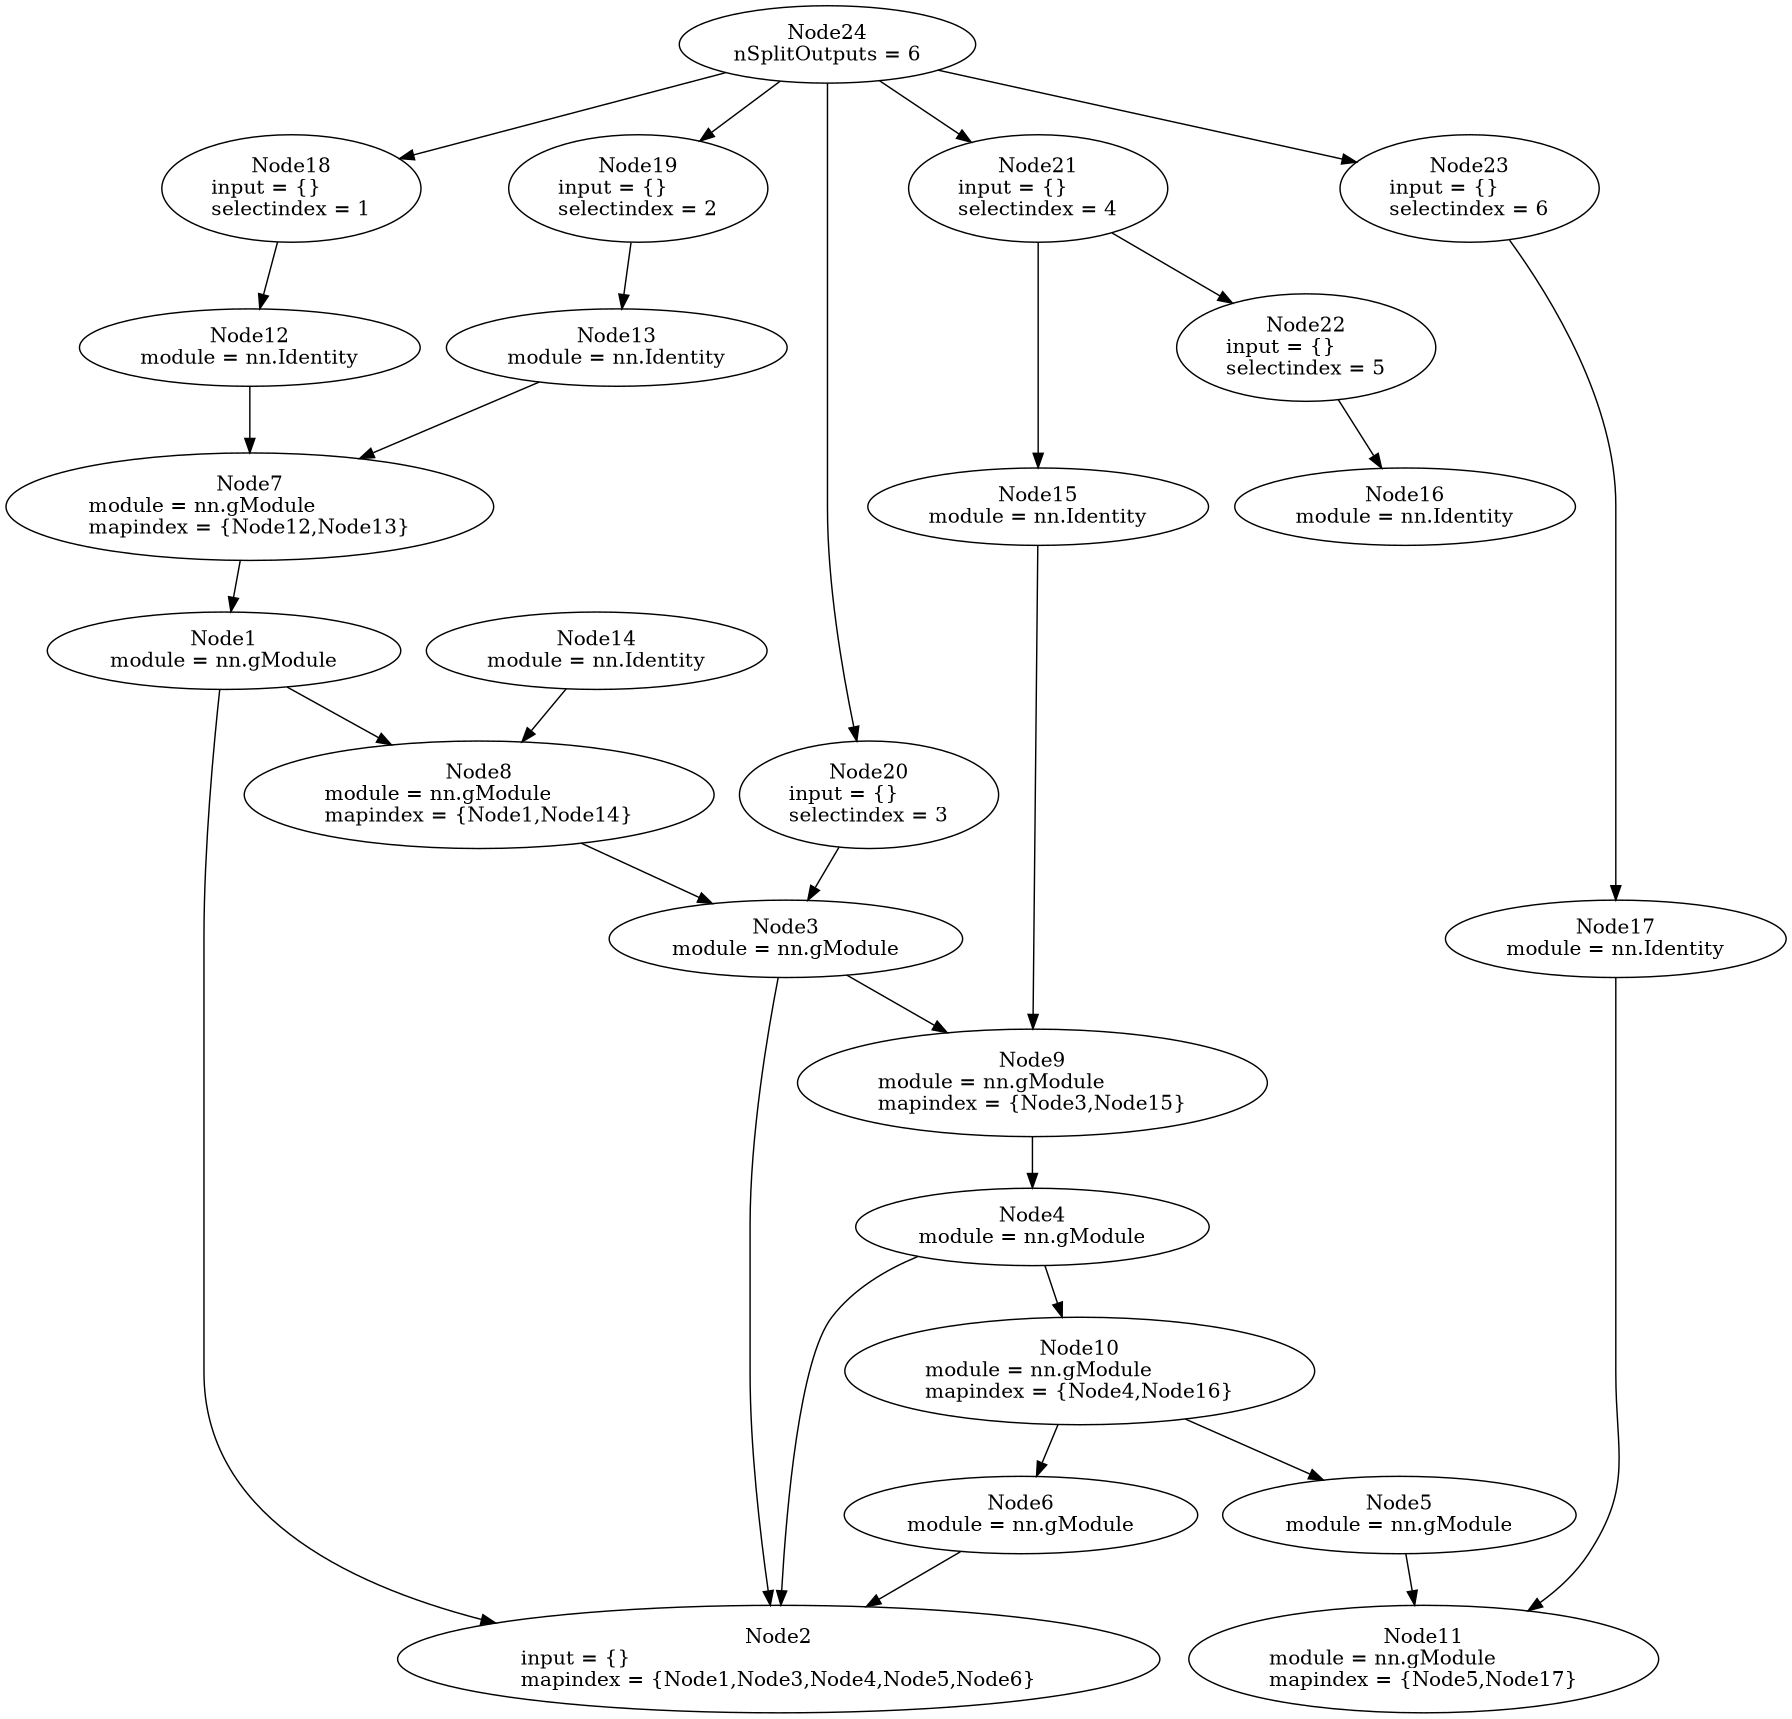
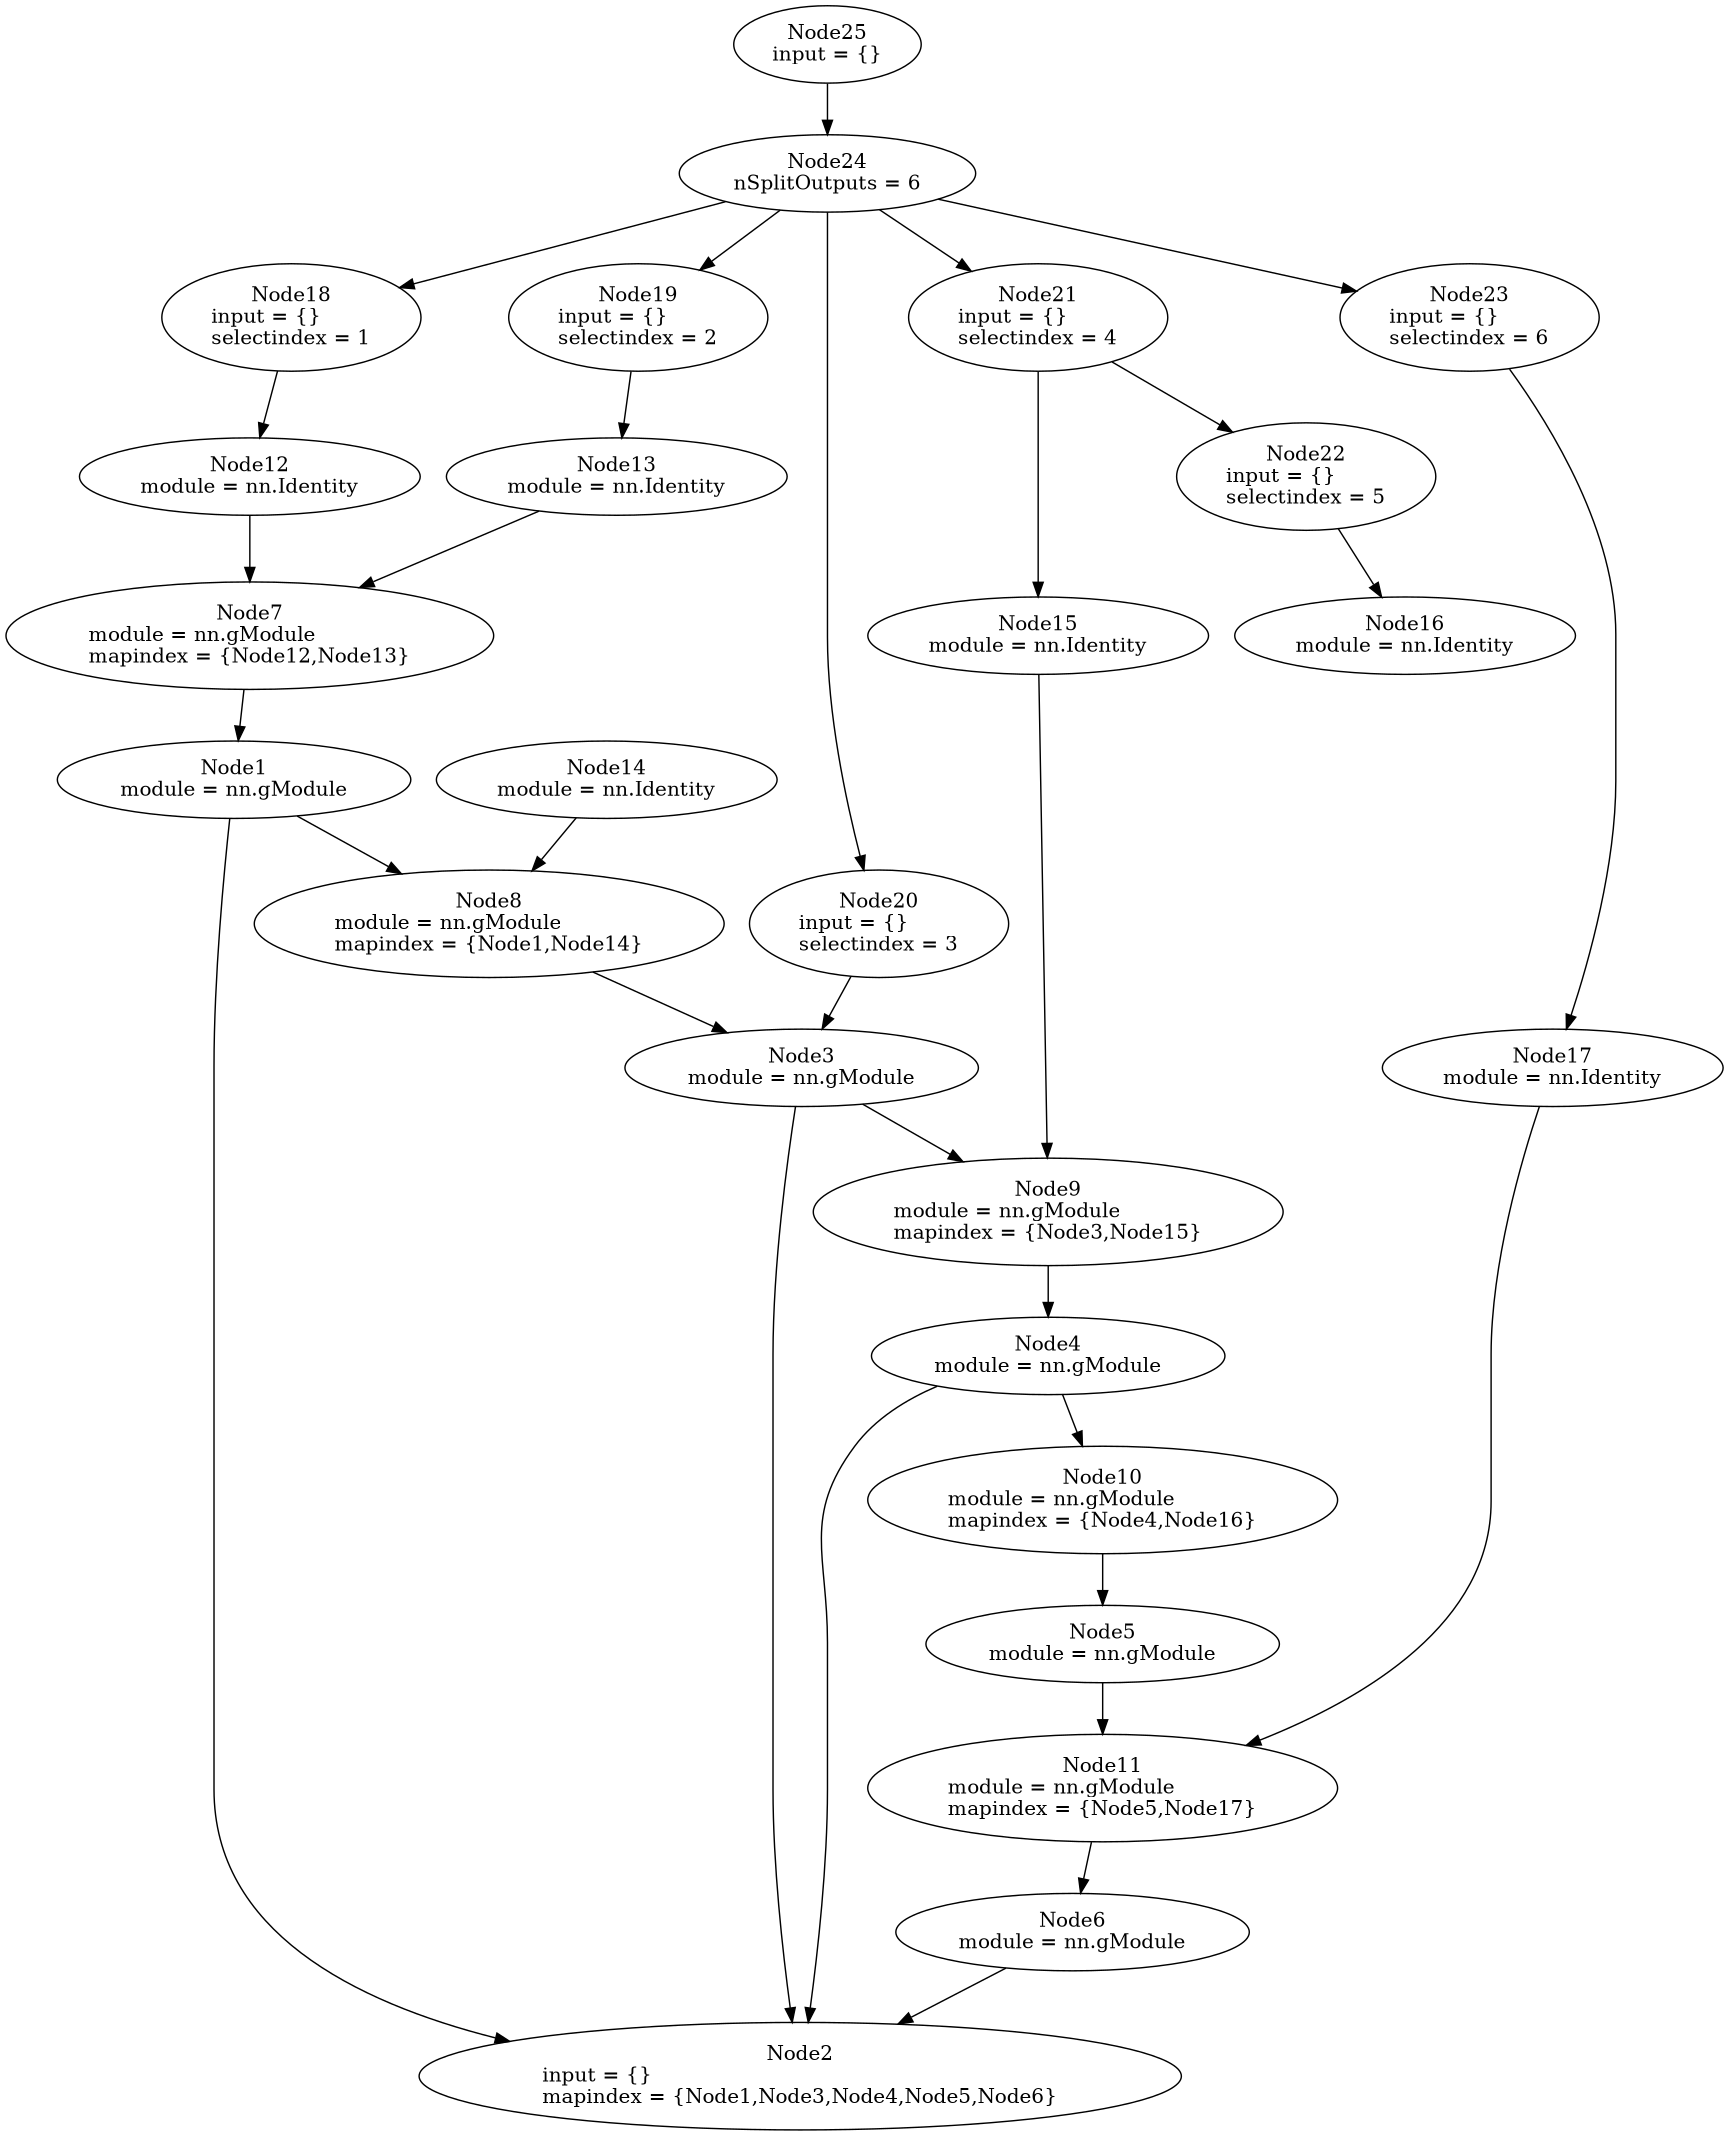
node "Node25 input = {}": added
edge "Node10 module = nn.gModule mapindex = {Node4,Node16}" -> "Node6 module = nn.gModule": now "Node11 module = nn.gModule mapindex = {Node5,Node17}" -> "Node6 module = nn.gModule"
